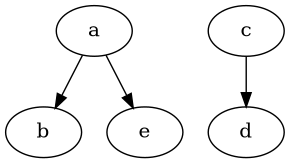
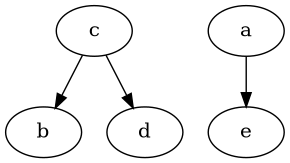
edge "a" -> "b": now "c" -> "b"
